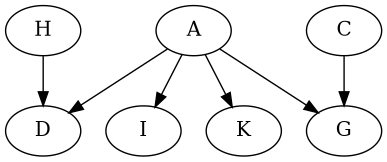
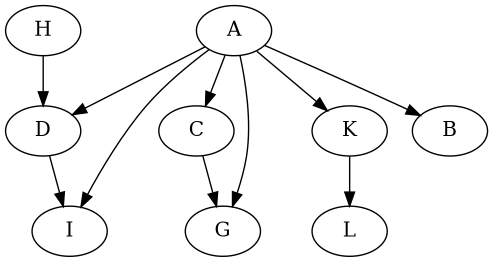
edge "A" -> "C": added
node "B": added
edge "D" -> "I": added
node "L": added
